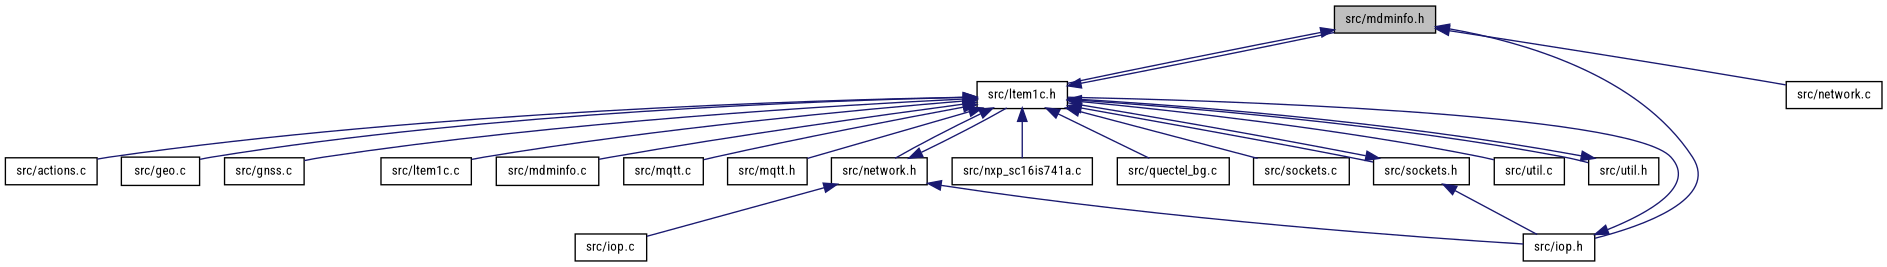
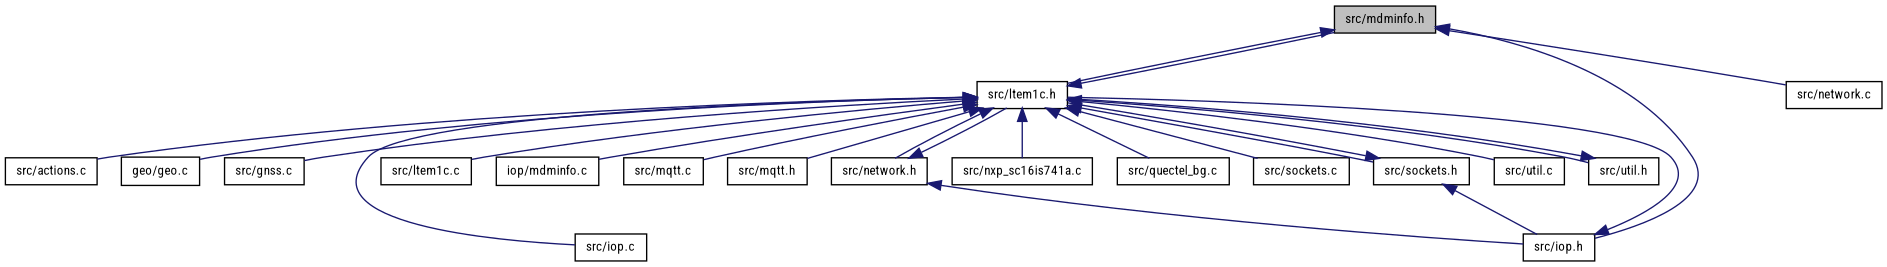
node "src/geo.c": label "src/geo.c" -> "geo/geo.c"
node "src/mdminfo.c": label "src/mdminfo.c" -> "iop/mdminfo.c"
edge "src/iop.c" -> "src/network.h": now "src/iop.c" -> "src/ltem1c.h"
